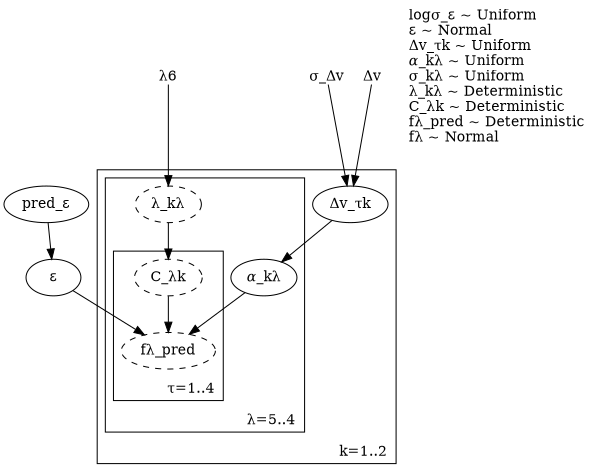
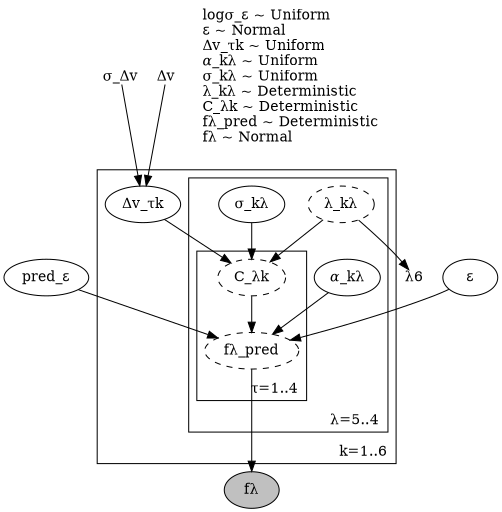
edge "λ6" -> "λ_kλ": reversed
node "σ_kλ": added
edge "pred_ε" -> "ε": now "pred_ε" -> "fλ_pred"
edge "Δv_τk" -> "𝛼_kλ": now "Δv_τk" -> "C_λk"
cluster "k=1..2": label "k=1..2" -> "k=1..6"
node "fλ": added
